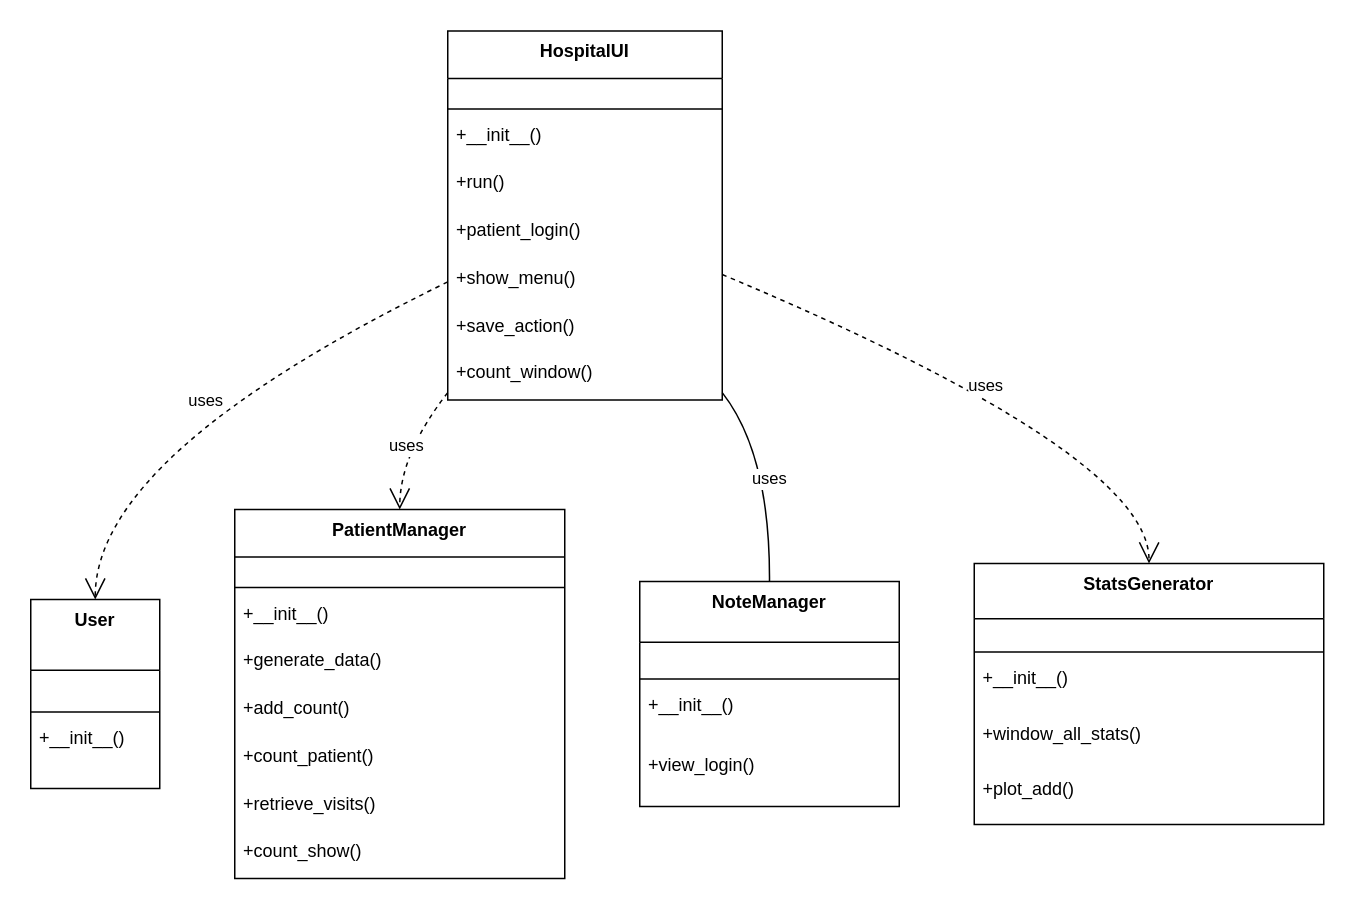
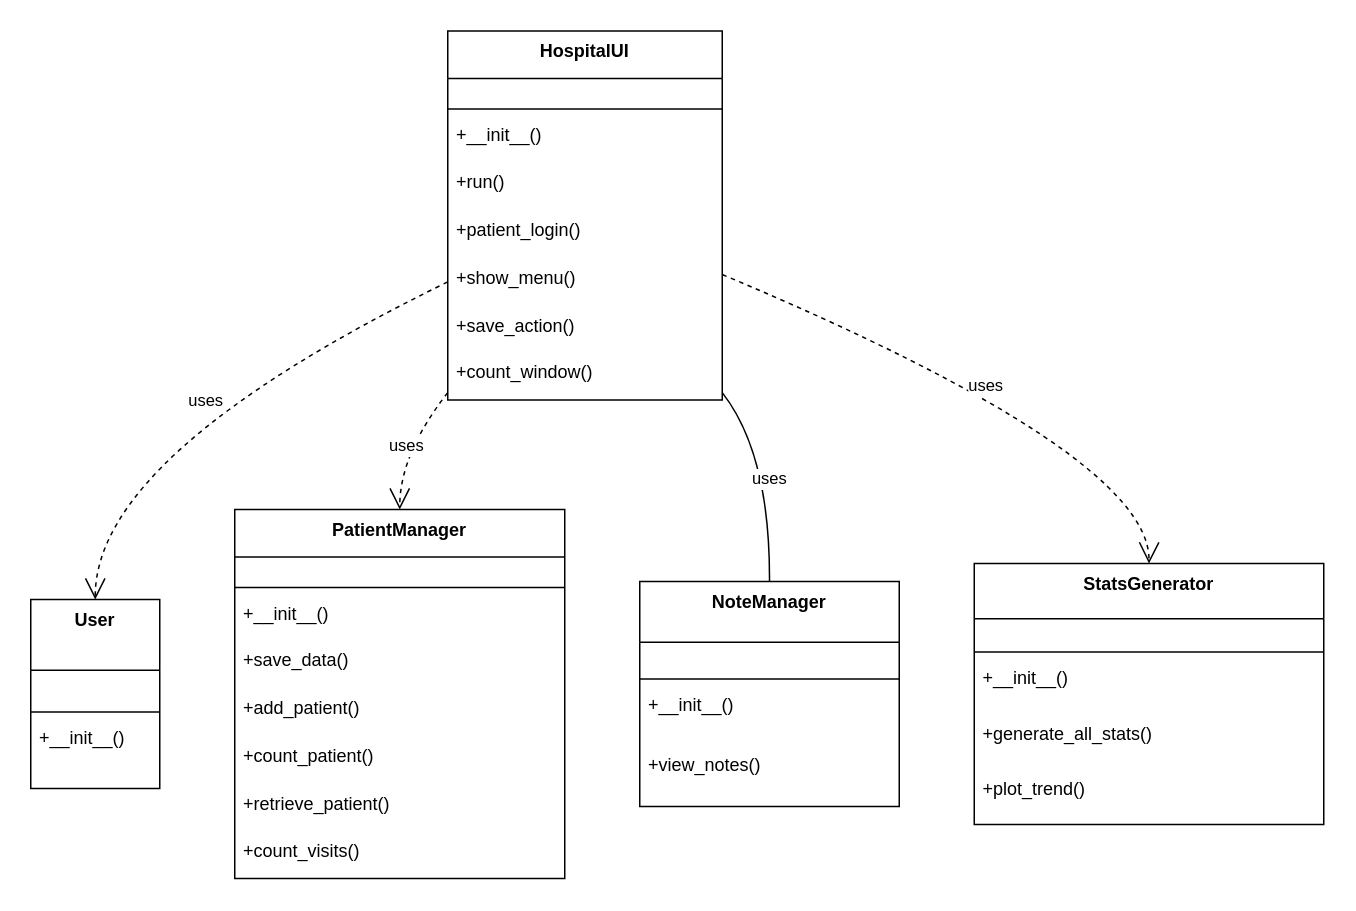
node "+generate_data()": label "+generate_data()" -> "+save_data()"
node "+add_count()": label "+add_count()" -> "+add_patient()"
node "+window_all_stats()": label "+window_all_stats()" -> "+generate_all_stats()"
node "+view_login()": label "+view_login()" -> "+view_notes()"
node "+plot_add()": label "+plot_add()" -> "+plot_trend()"
node "+retrieve_visits()": label "+retrieve_visits()" -> "+retrieve_patient()"
node "+count_show()": label "+count_show()" -> "+count_visits()"
